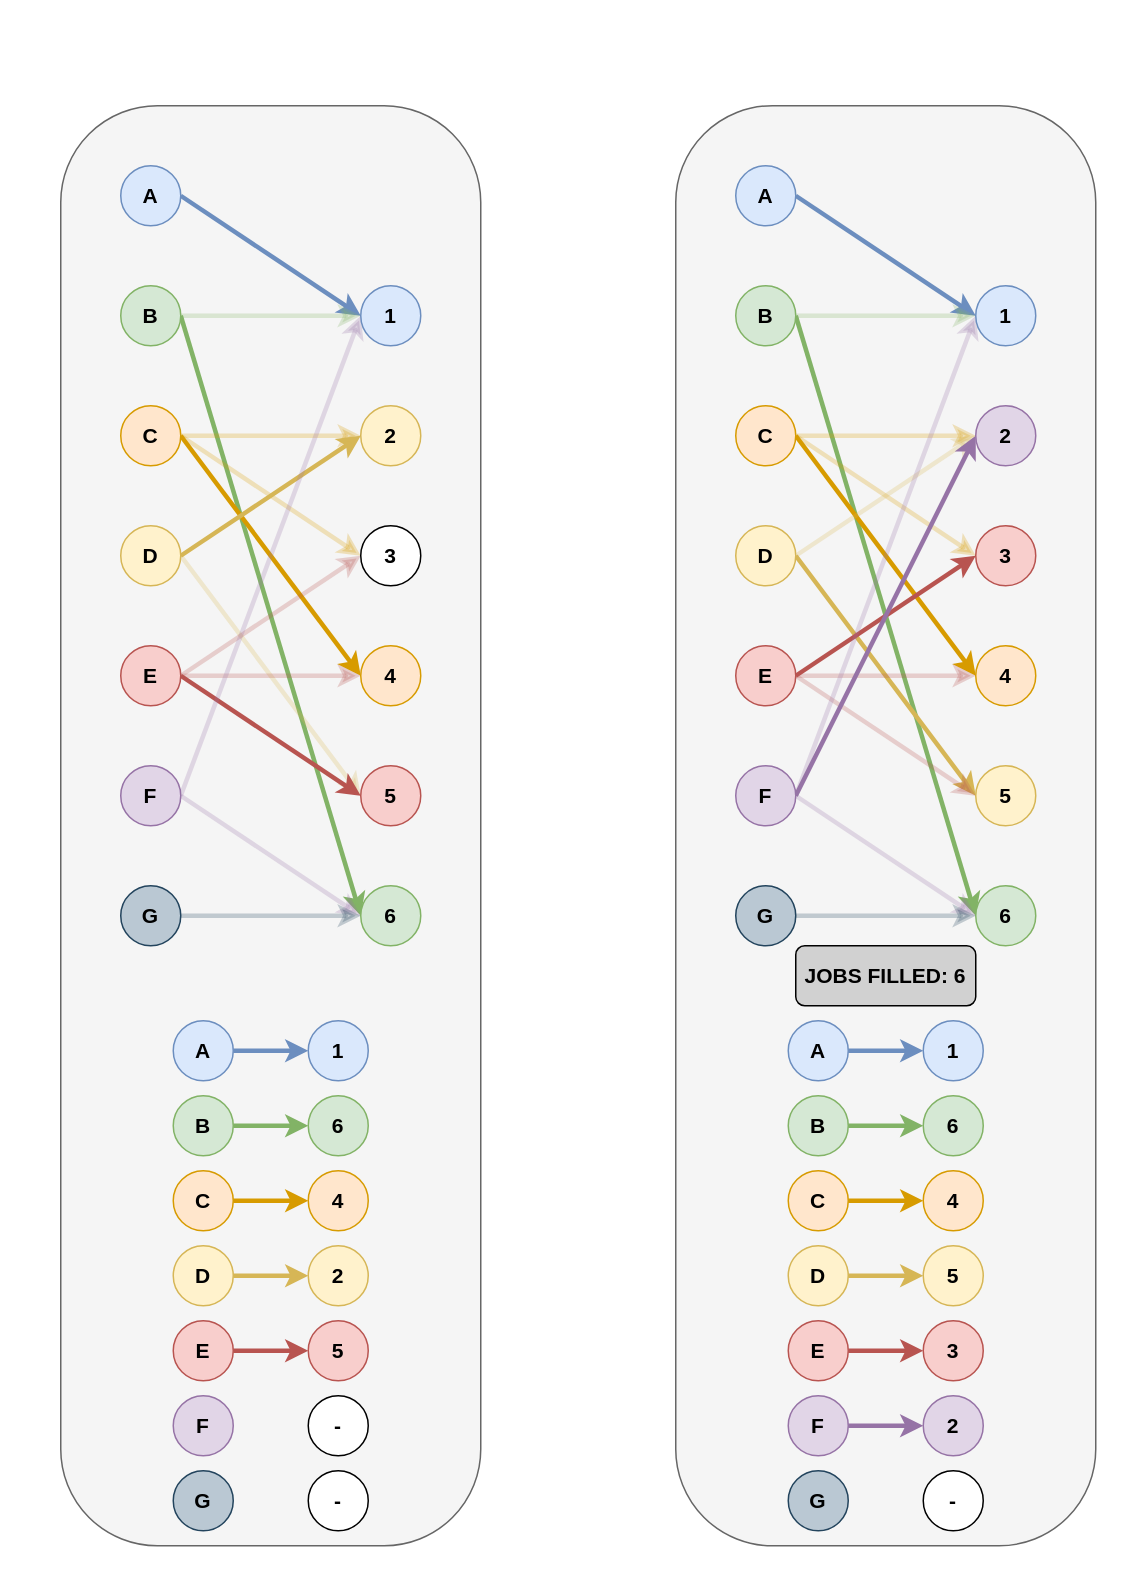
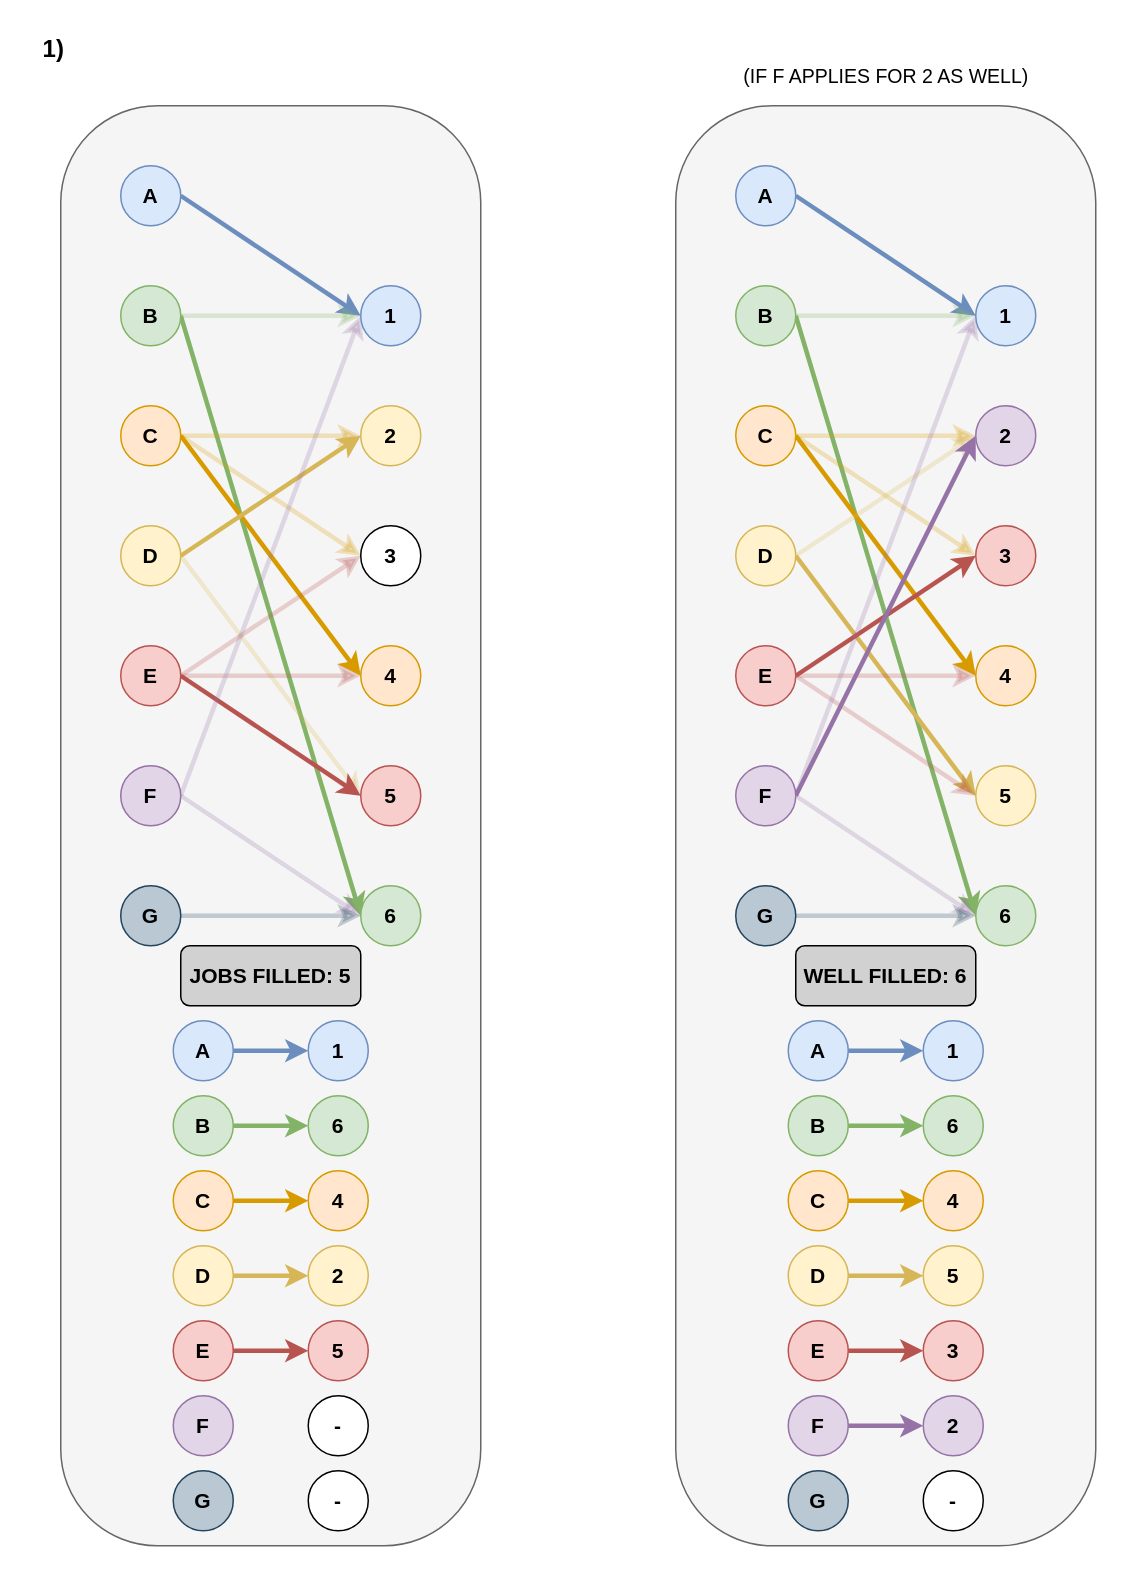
node "1)": added
node "(IF F APPLIES FOR 2 AS WELL)": added
node "JOBS FILLED: 5": added
node "JOBS FILLED: 6": label "JOBS FILLED: 6" -> "WELL FILLED: 6"
